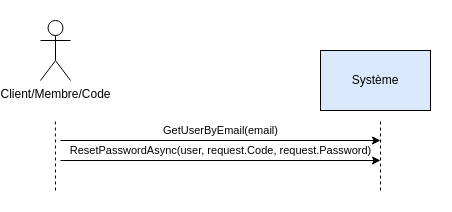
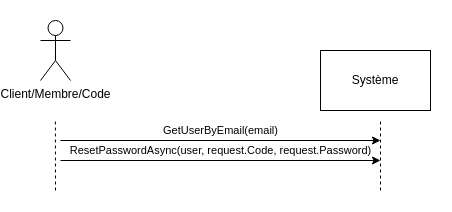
node "Système": fillcolor #dae8fc -> #ffffff
